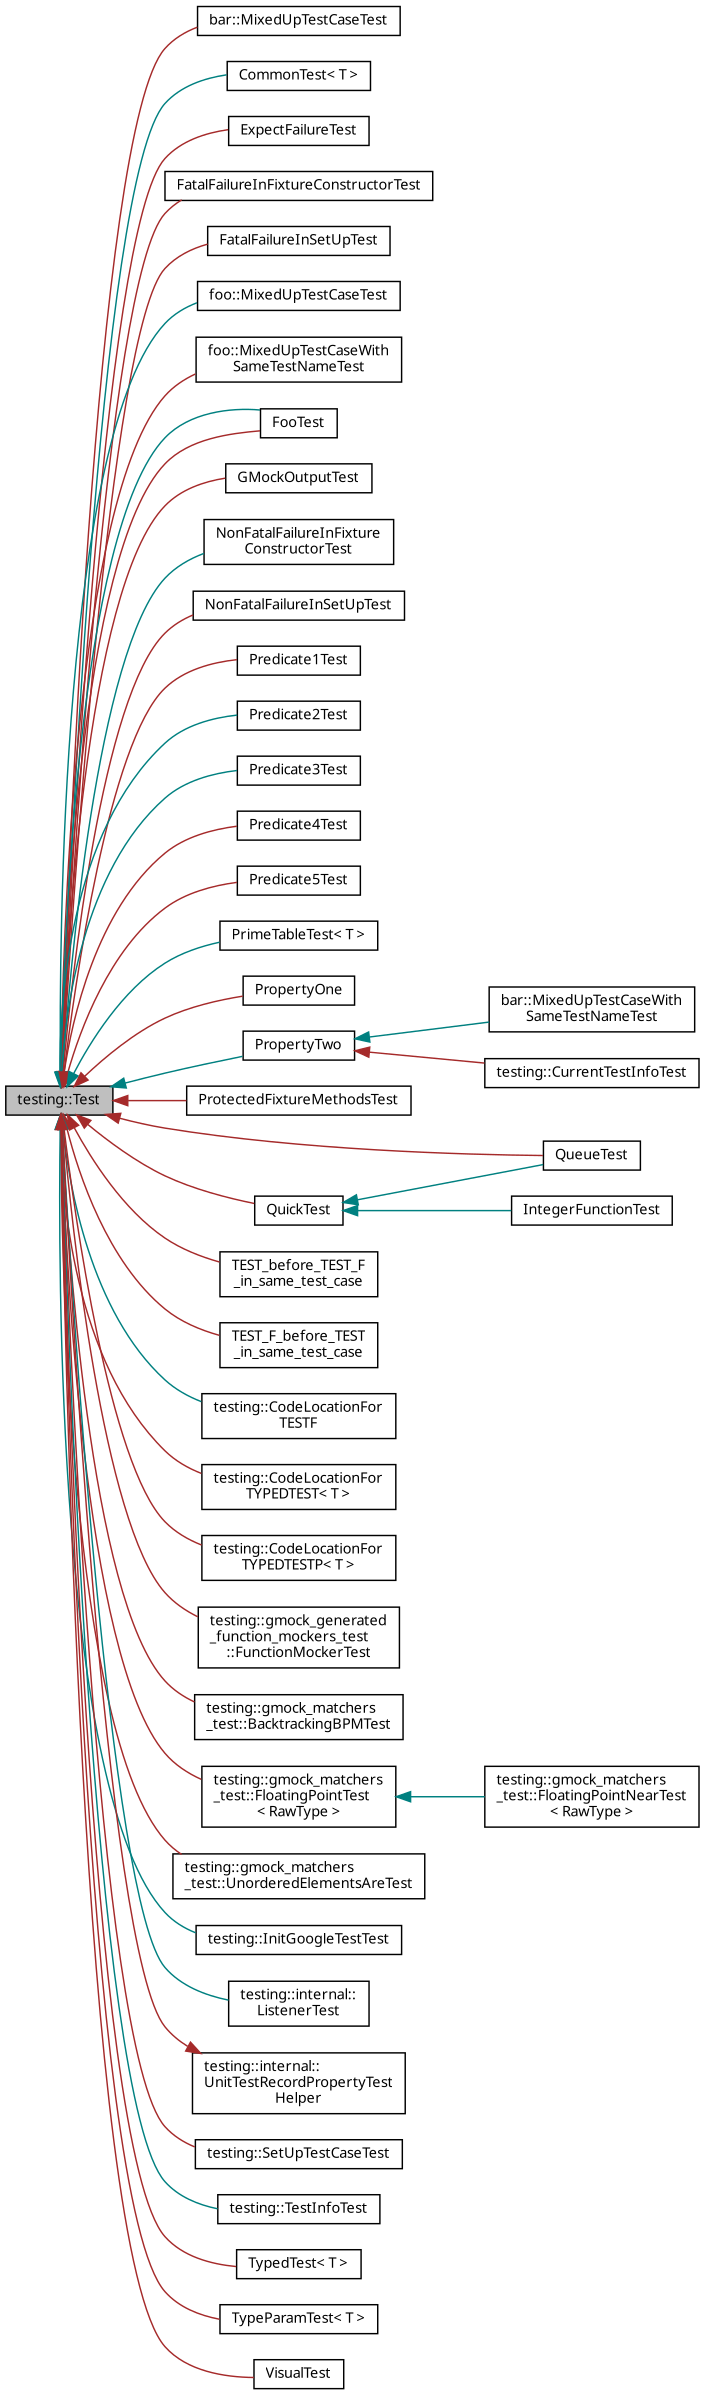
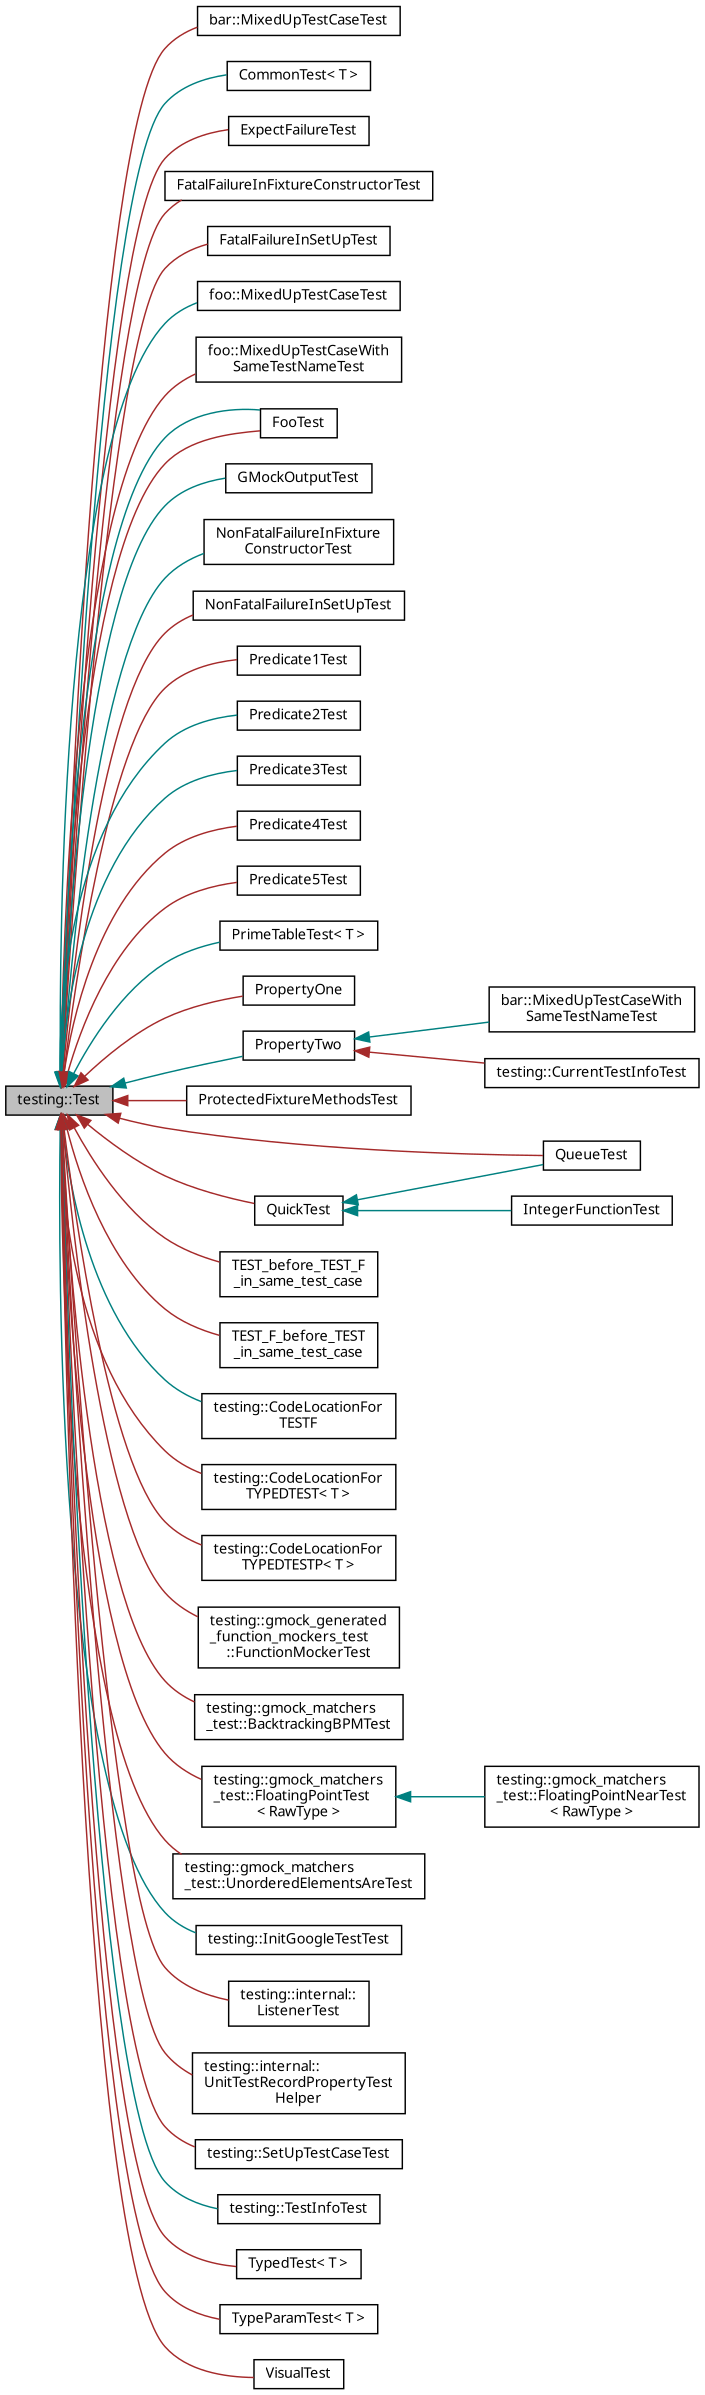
edge "GMockOutputTest" -> "testing::Test": color brown -> teal
edge "testing::internal:: ListenerTest" -> "testing::Test": color teal -> brown
edge "testing::Test" -> "testing::internal:: UnitTestRecordPropertyTest Helper": reversed
